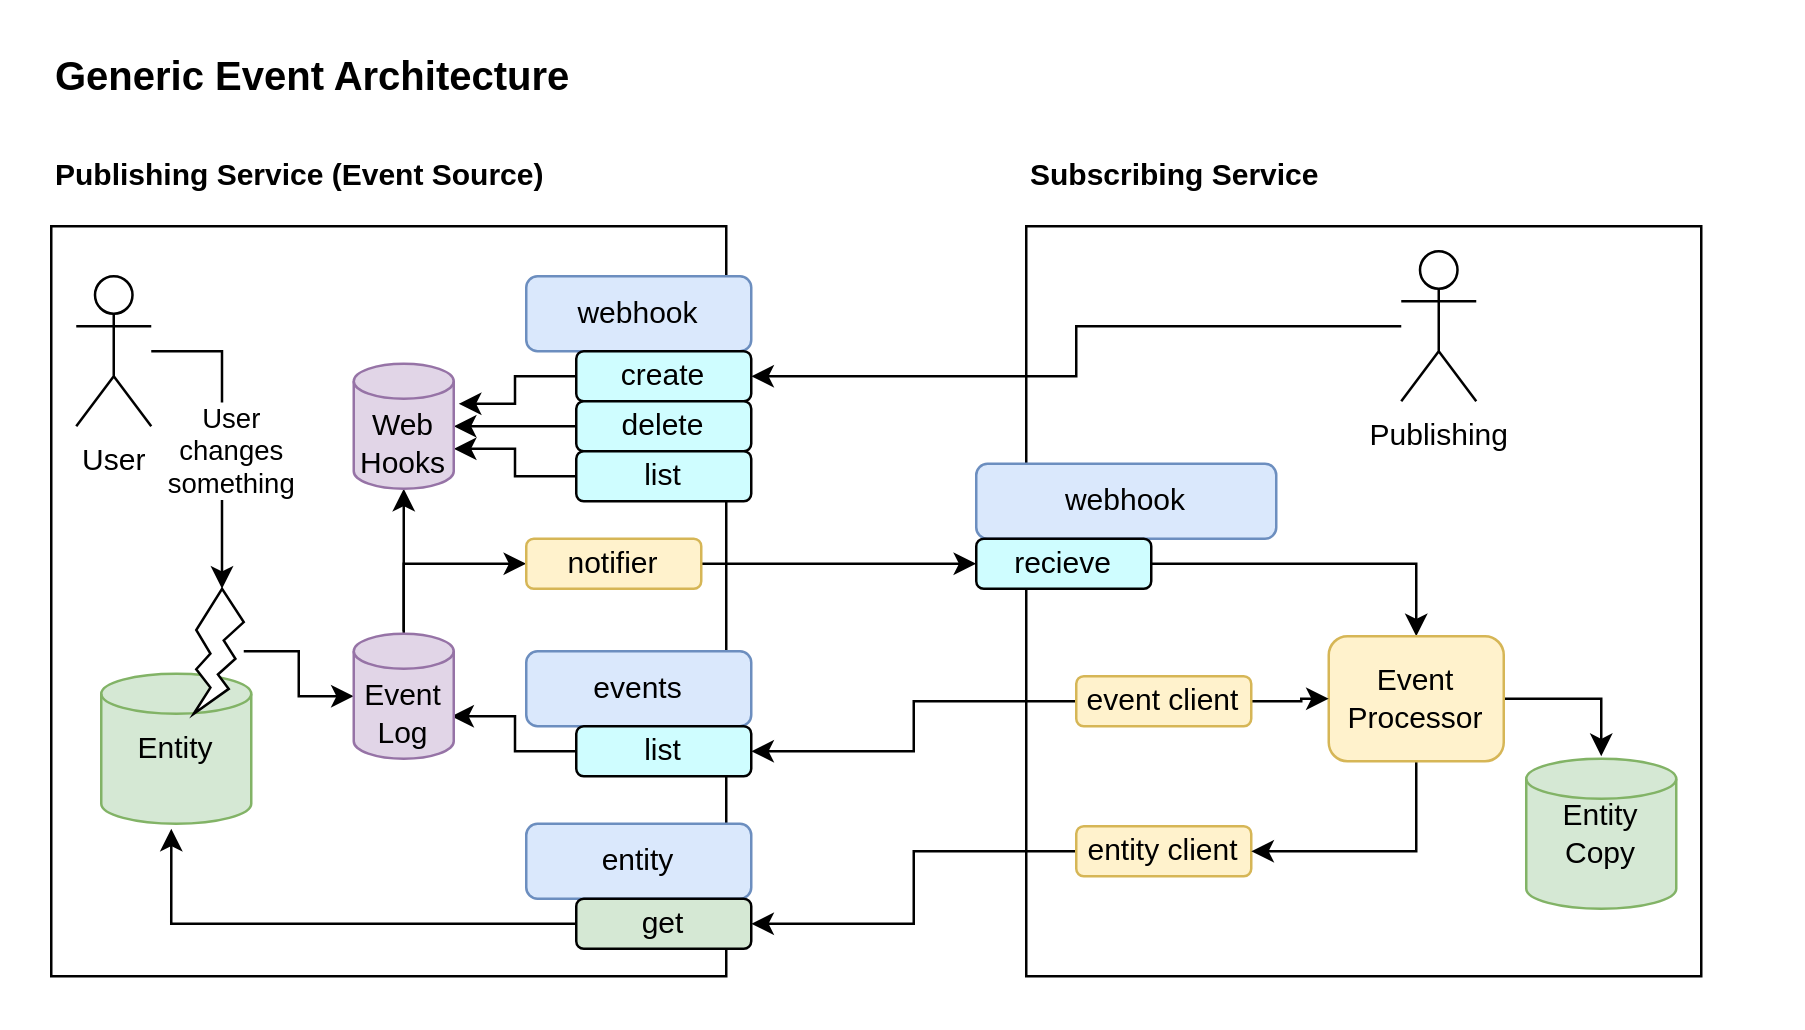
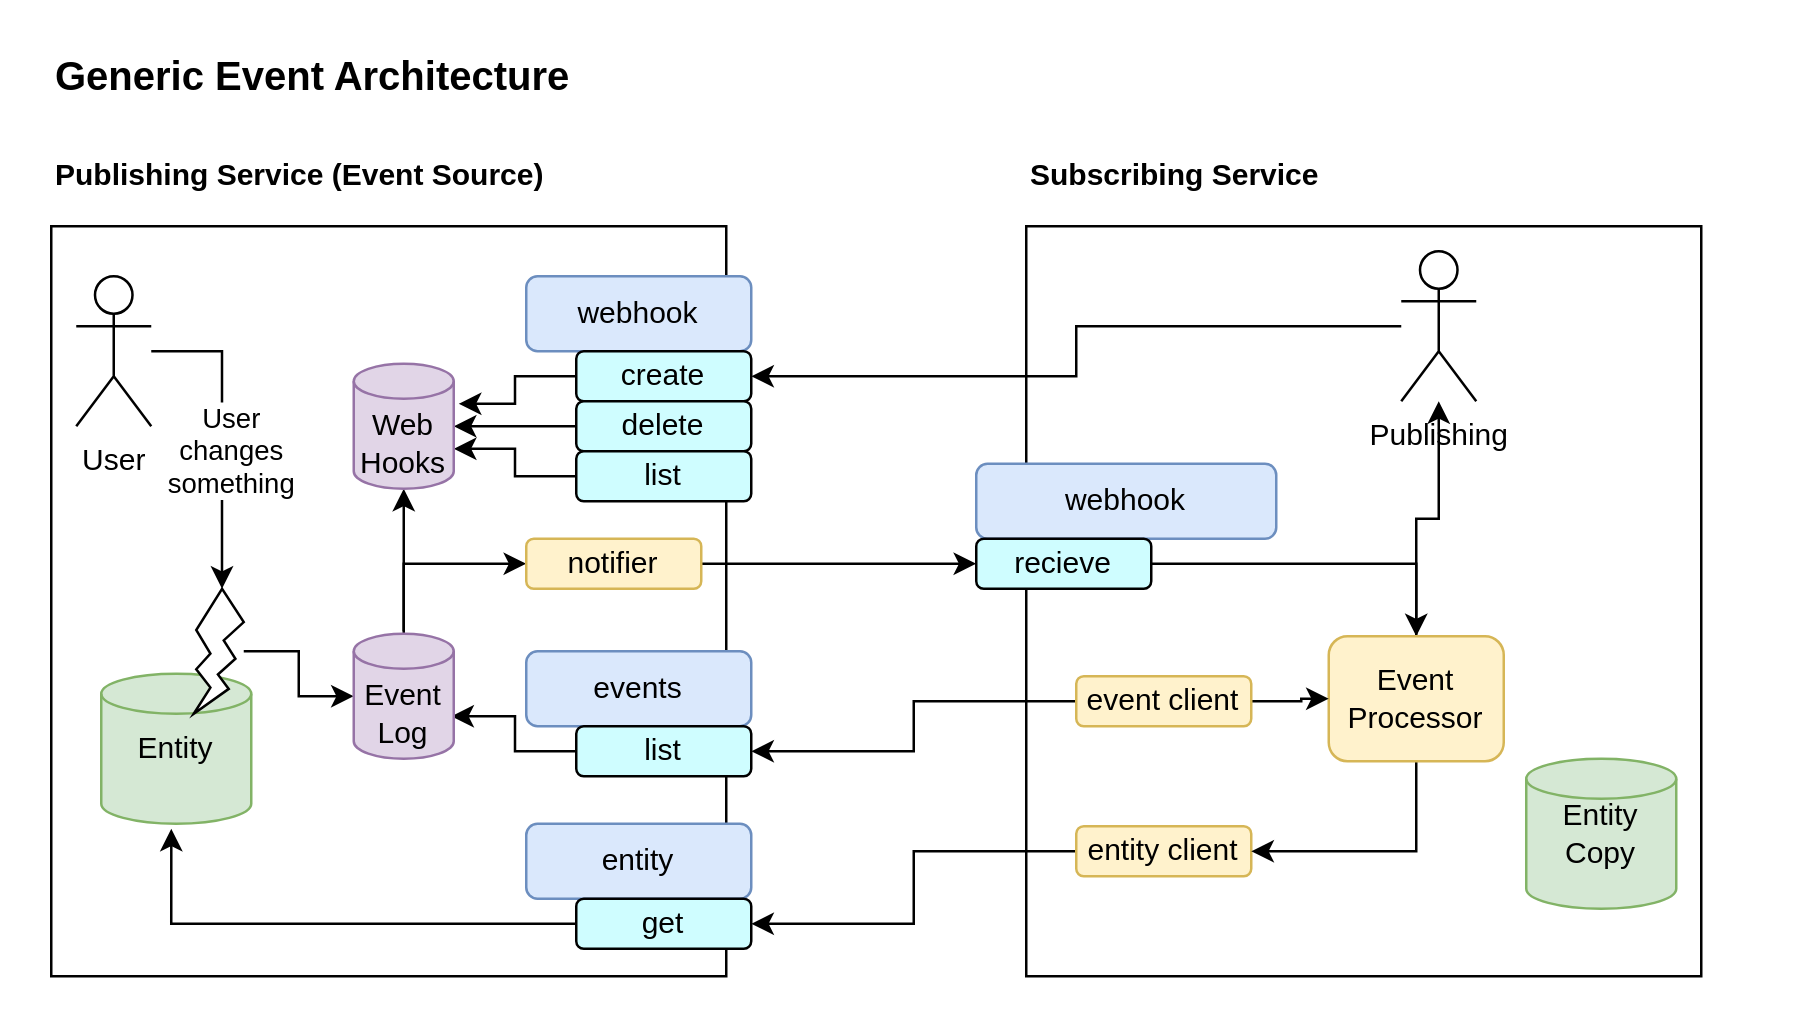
edge "Event Processor" -> "Entity Copy": now "Event Processor" -> "Publishing"
node "get": fillcolor #d5e8d4 -> #cffdff
